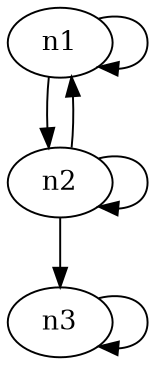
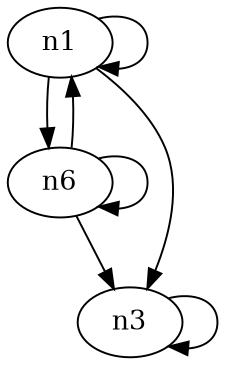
edge "n1" -> "n3": added
node "n2": label "n2" -> "n6"
